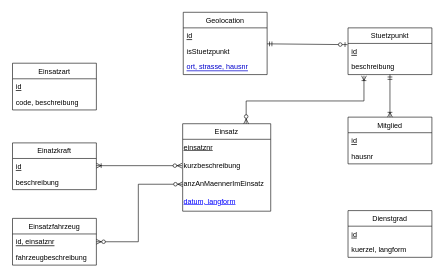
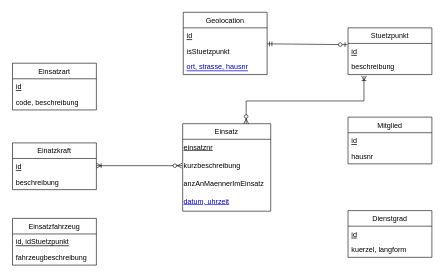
edge "Stuetzpunkt" -- "Mitglied": removed
node "datum, langform": label "datum, langform" -> "datum, uhrzeit"
edge "anzAnMaennerImEinsatz" -- "Einsatzfahrzeug": removed
node "id, einsatznr": label "id, einsatznr" -> "id, idStuetzpunkt"
